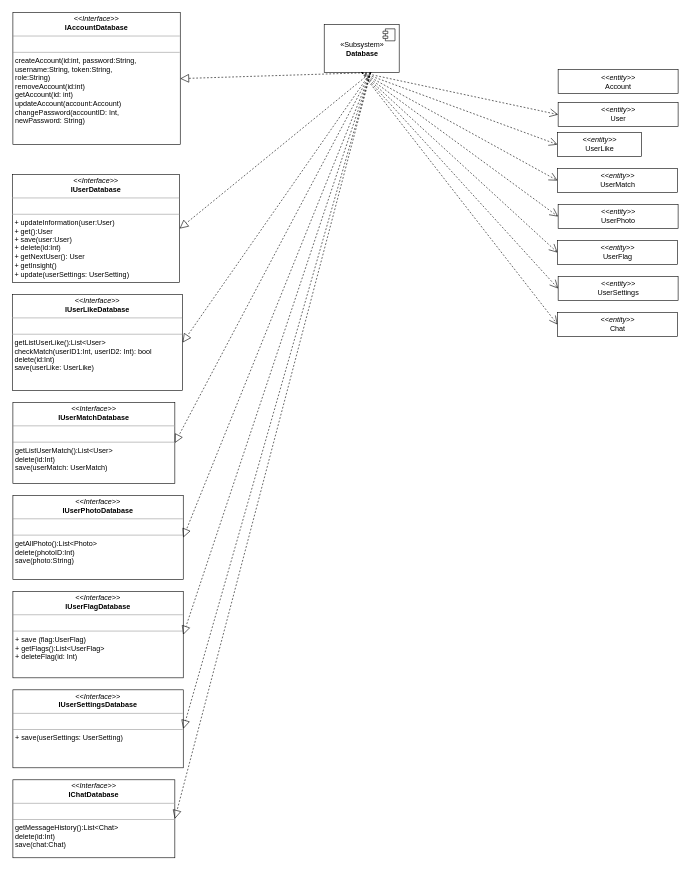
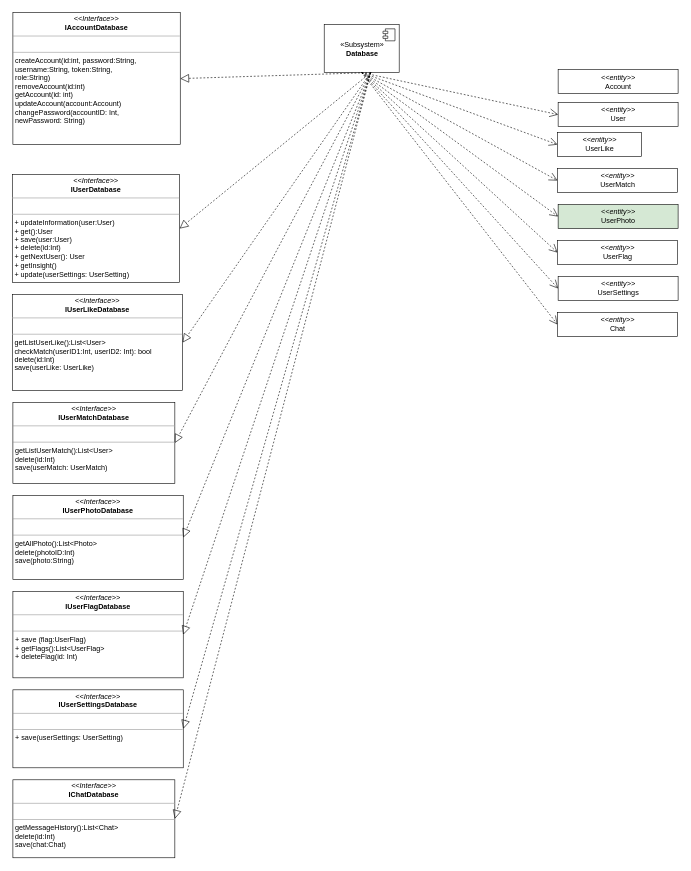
node "<<entity>> UserPhoto": fillcolor #ffffff -> #d5e8d4
